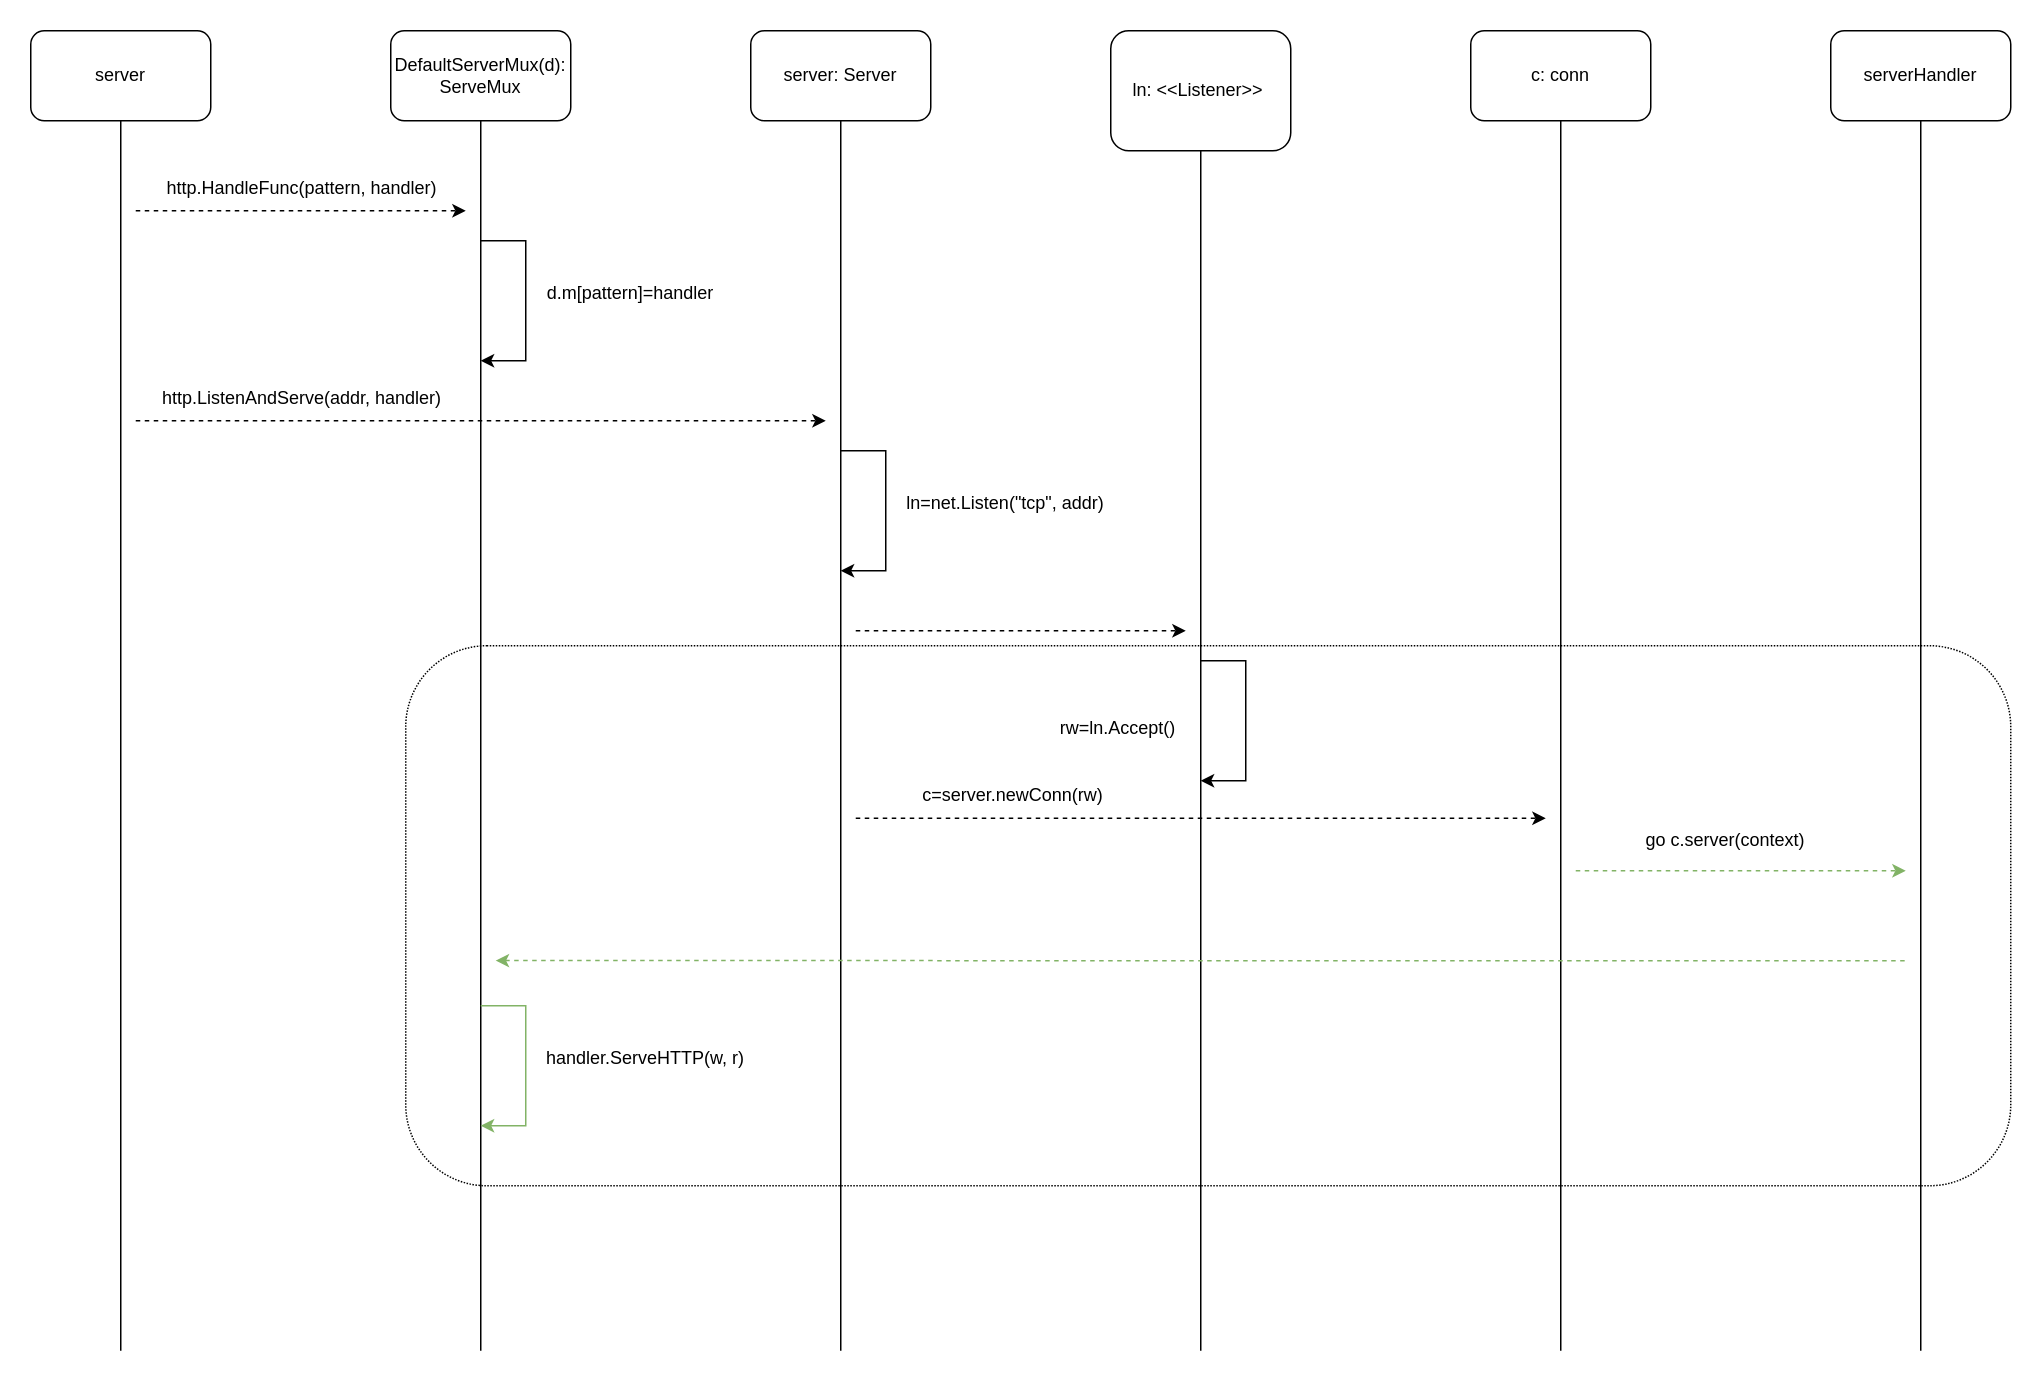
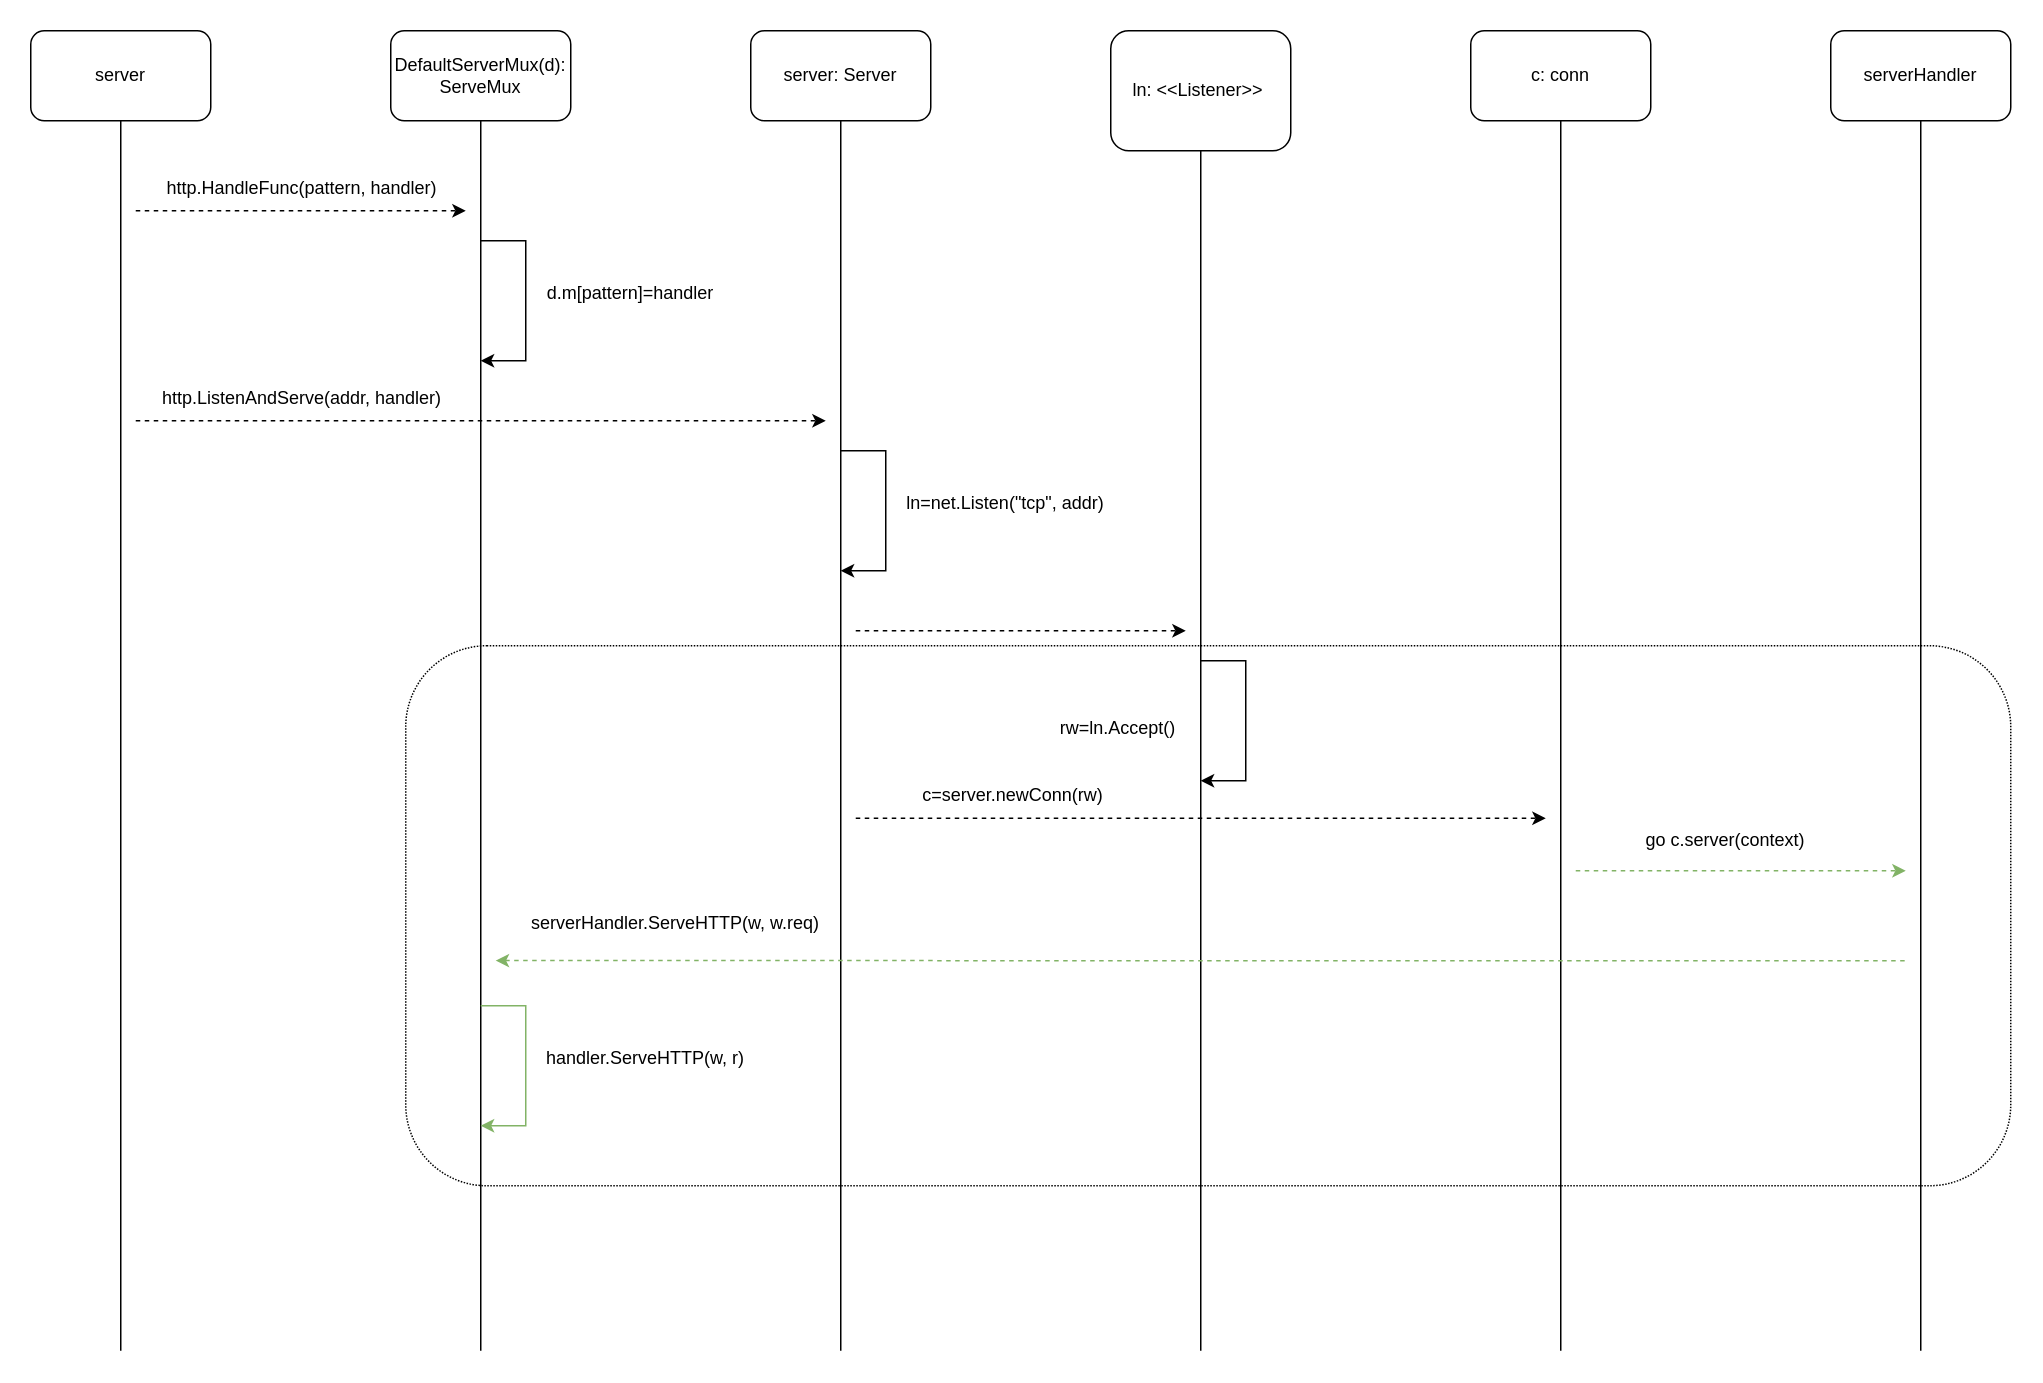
node "serverHandler.ServeHTTP(w, w.req)": added
